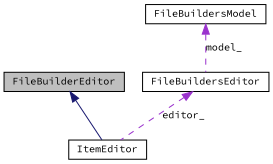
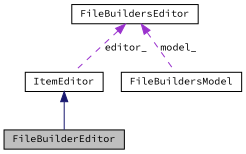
edge "FileBuildersEditor" -> "FileBuildersModel": reversed
edge "ItemEditor" -> "FileBuilderEditor": reversed
